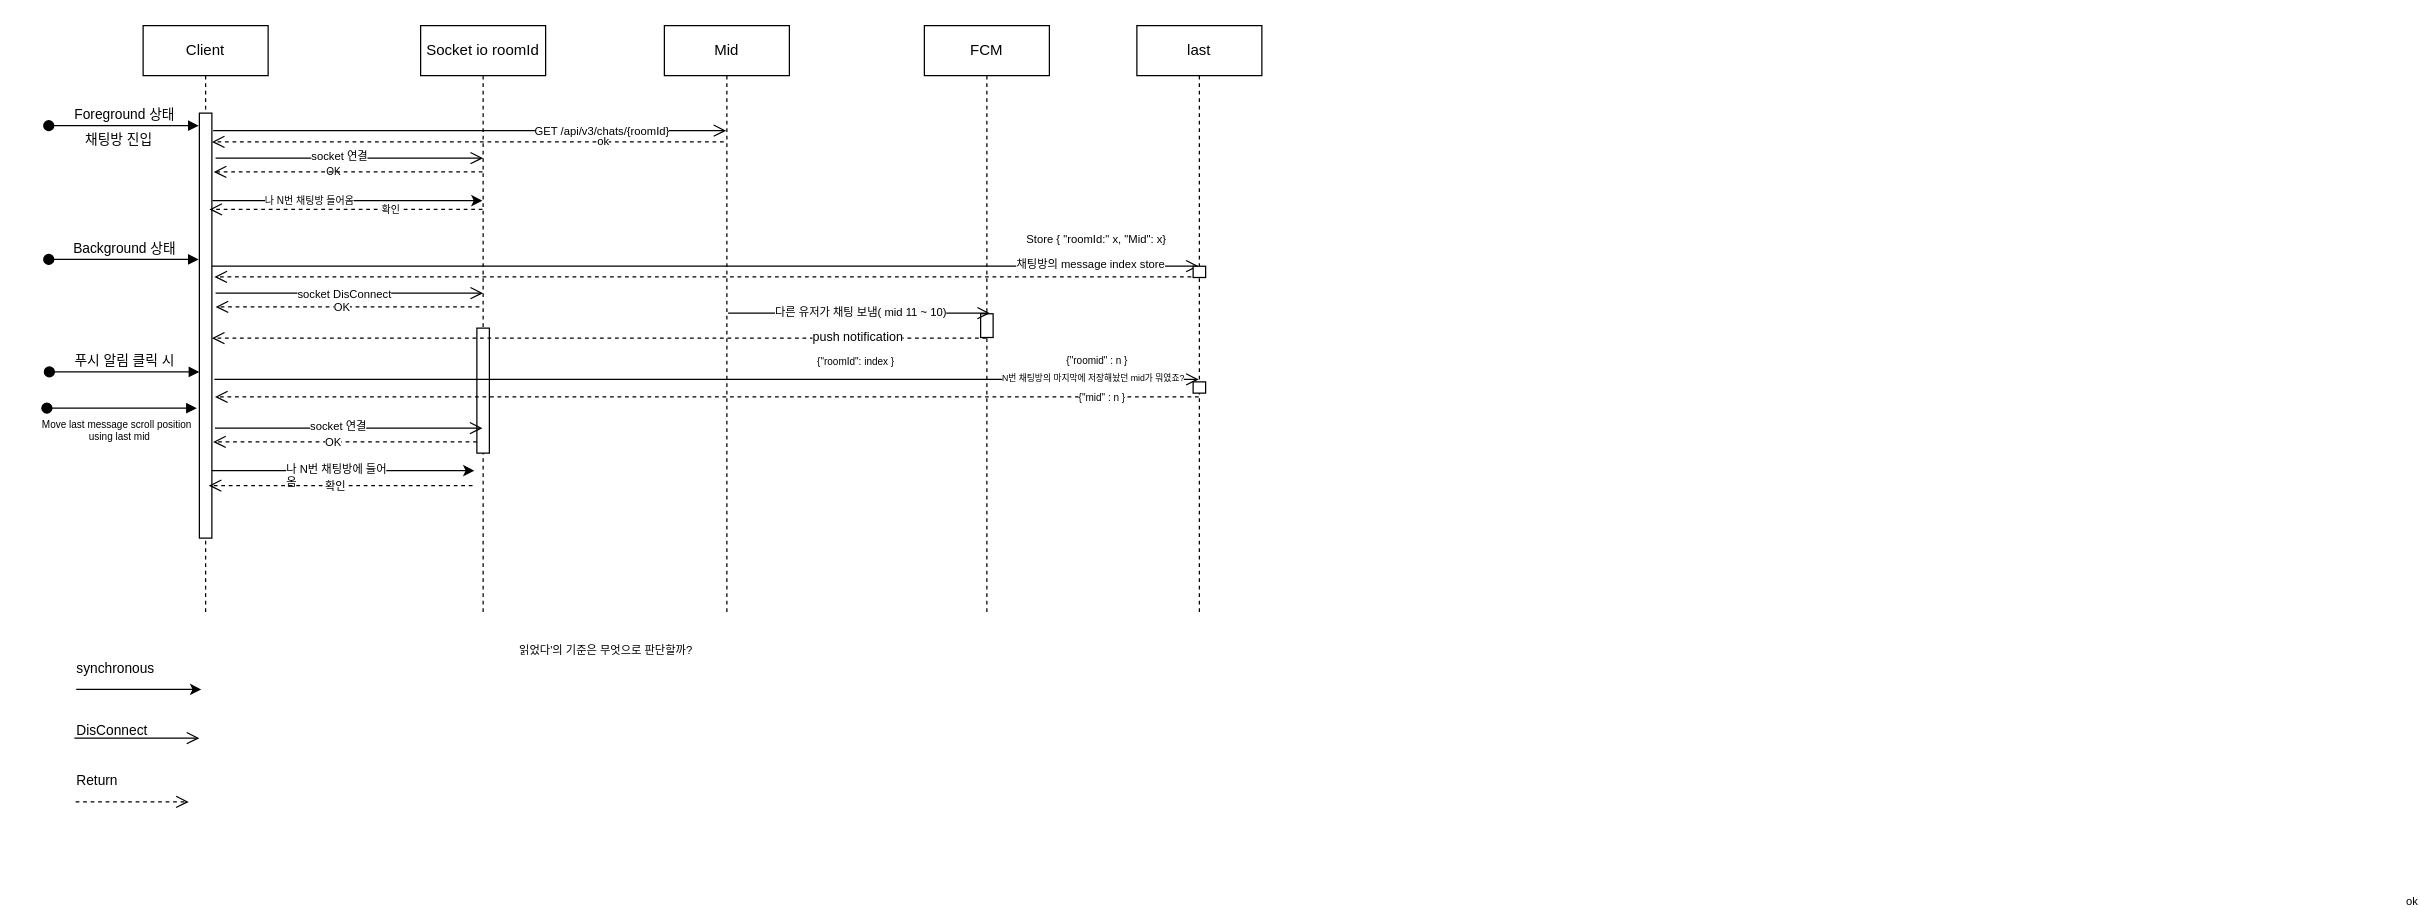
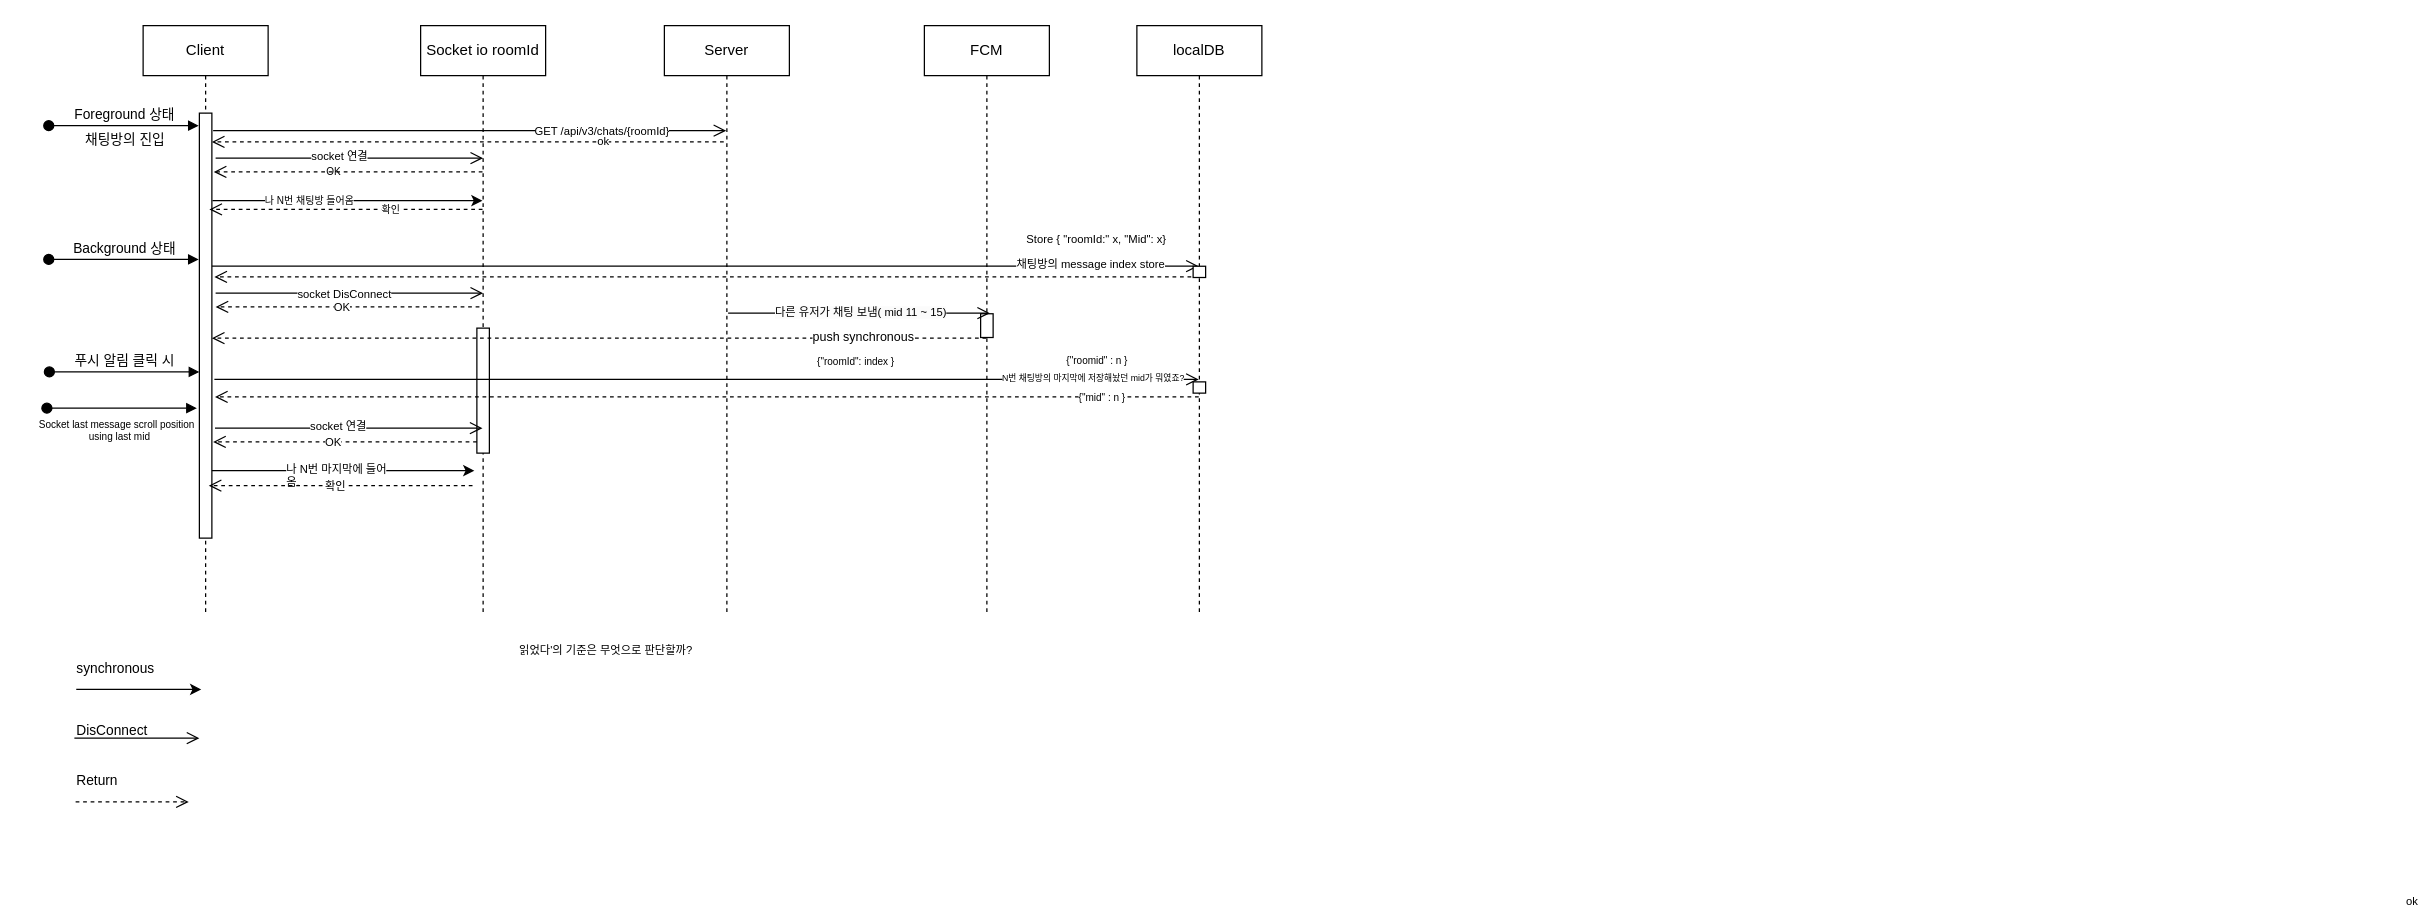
node "Mid": label "Mid" -> "Server"
node "last": label "last" -> "localDB"
node "채팅방 진입": label "채팅방 진입" -> "채팅방의 진입"
node "다른 유저가 채팅 보냄( mid 11 ~ 10)": label "다른 유저가 채팅 보냄( mid 11 ~ 10)" -> "다른 유저가 채팅 보냄( mid 11 ~ 15)"
node "push notification": label "push notification" -> "push synchronous"
node "Move last message scroll position using last mid": label "Move last message scroll position using last mid" -> "Socket last message scroll position using last mid"
node "나 N번 채팅방에 들어옴.": label "나 N번 채팅방에 들어옴." -> "나 N번 마지막에 들어옴."
